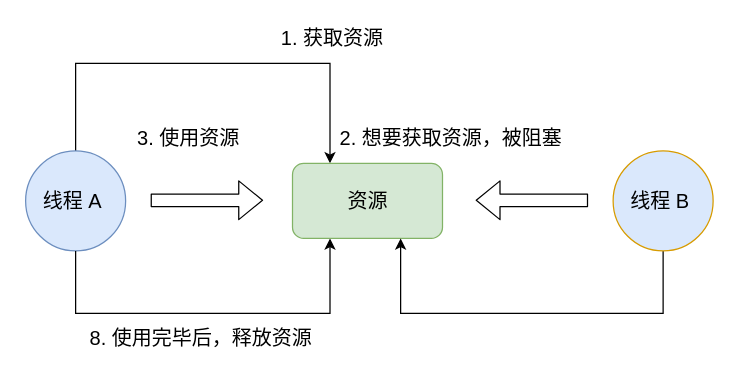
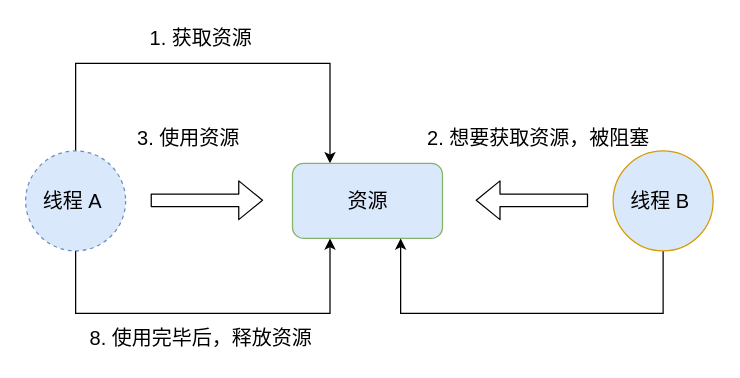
node "1. 获取资源": moved (332, 38) -> (201, 38)
node "2. 想要获取资源，被阻塞": moved (451, 138) -> (538, 138)
node "线程 A": style solid -> dashed
node "资源": fillcolor #d5e8d4 -> #dae8fc
